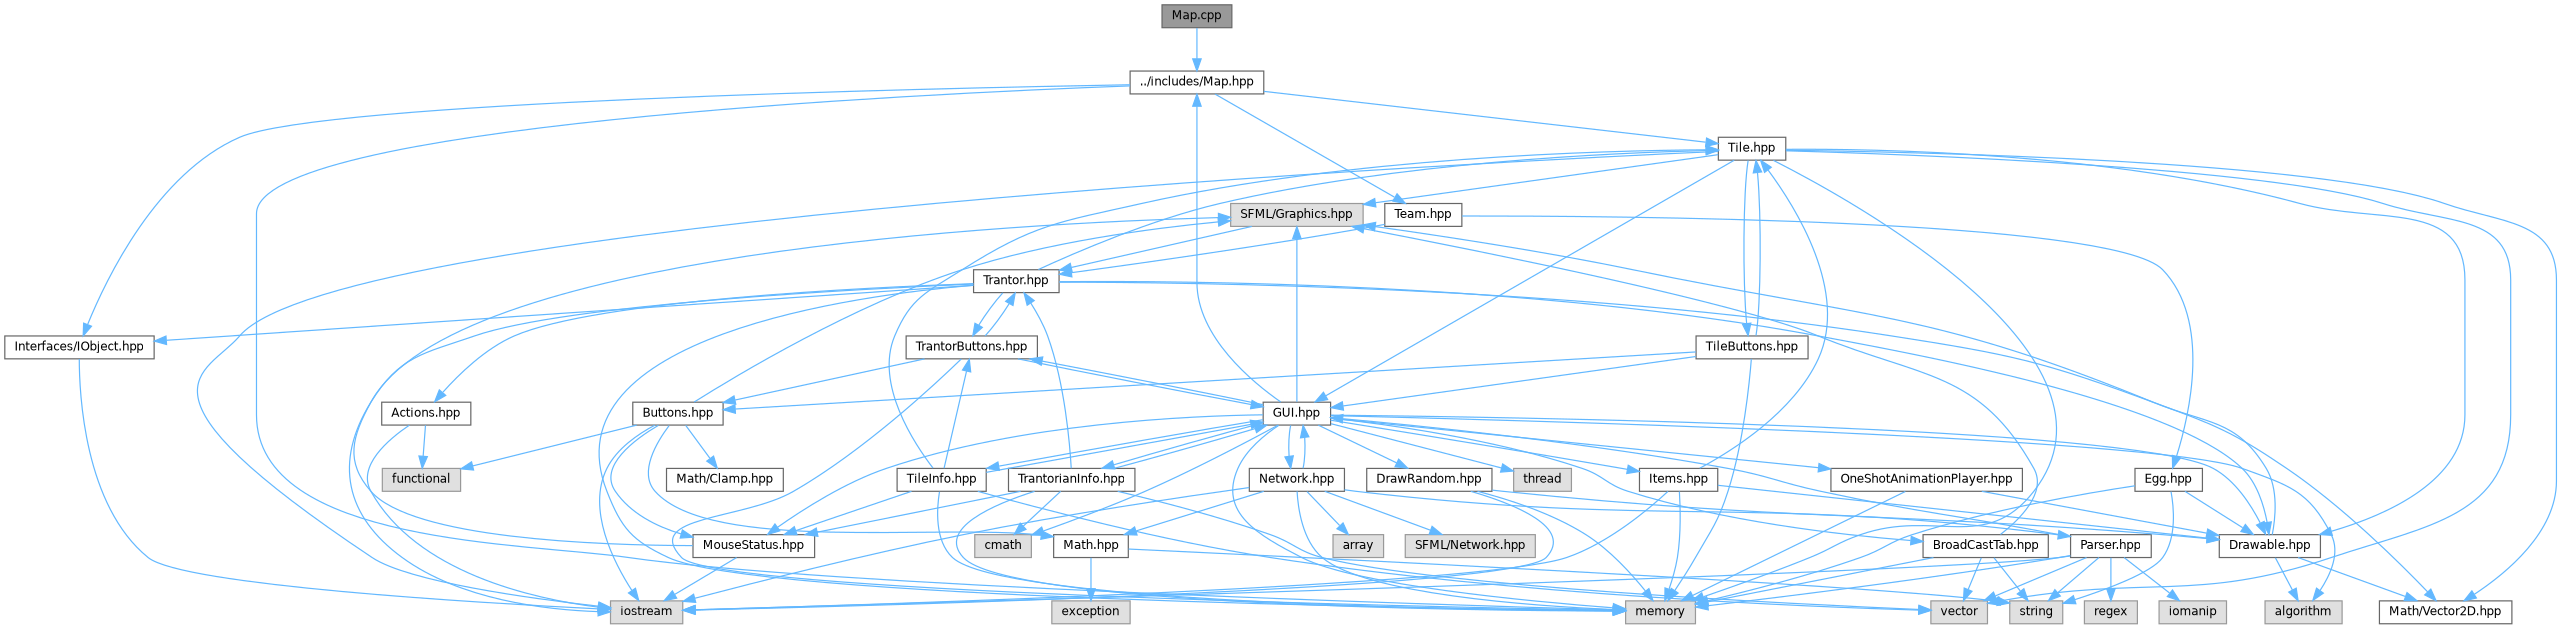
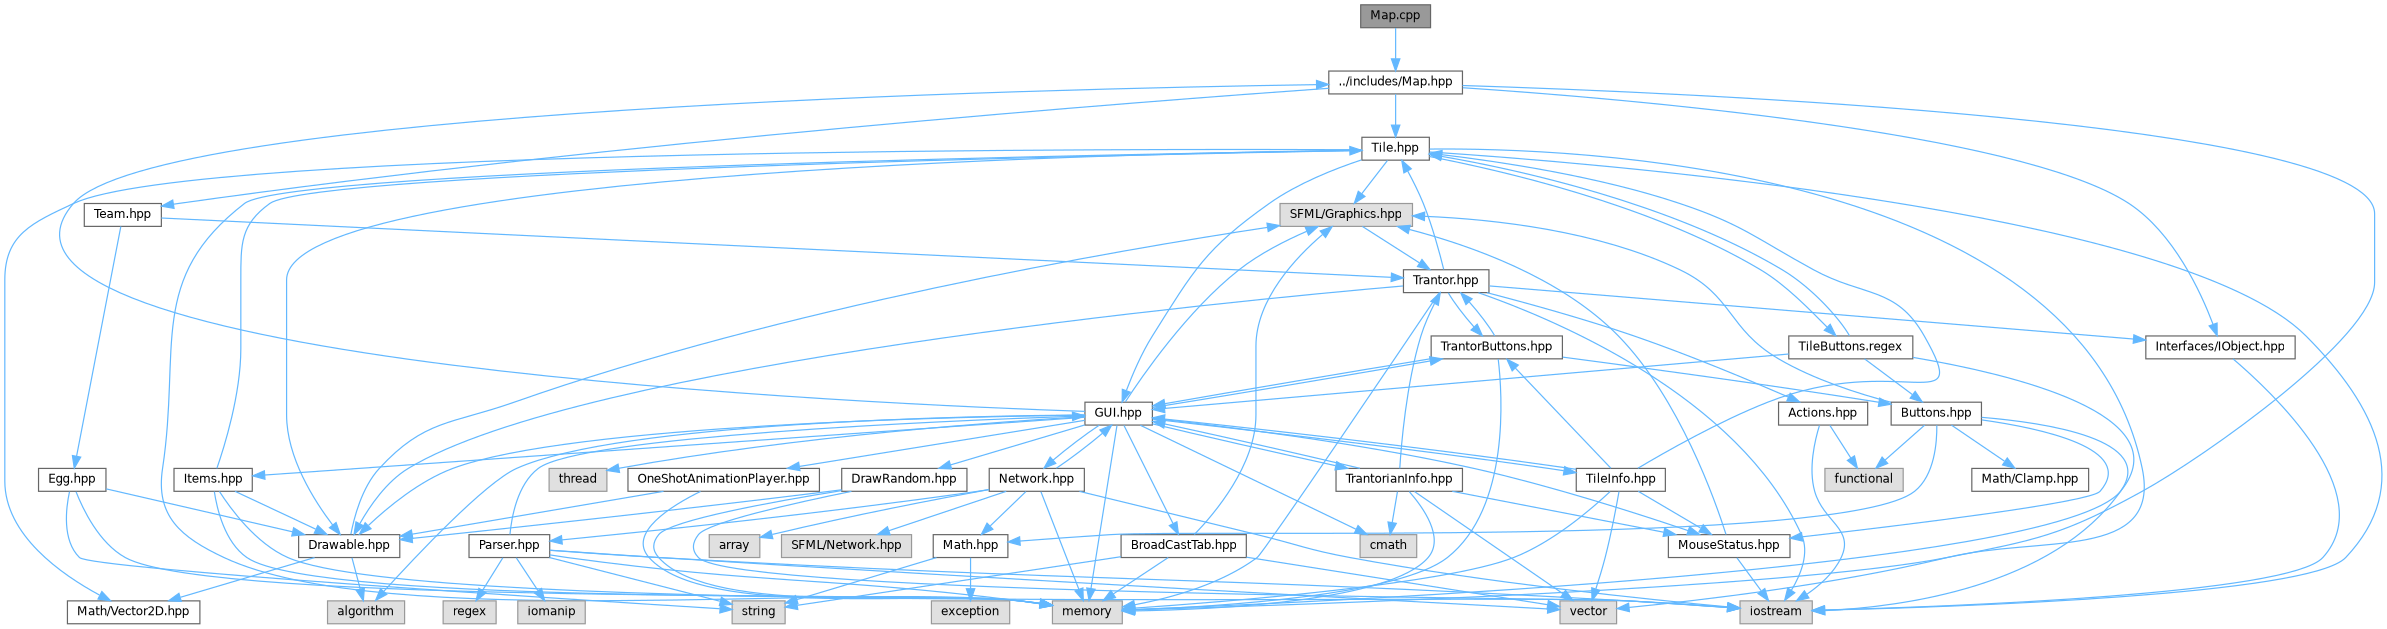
edge "Trantor.hpp" -> "Math/Vector2D.hpp": removed
node "TileButtons.hpp": label "TileButtons.hpp" -> "TileButtons.regex"
